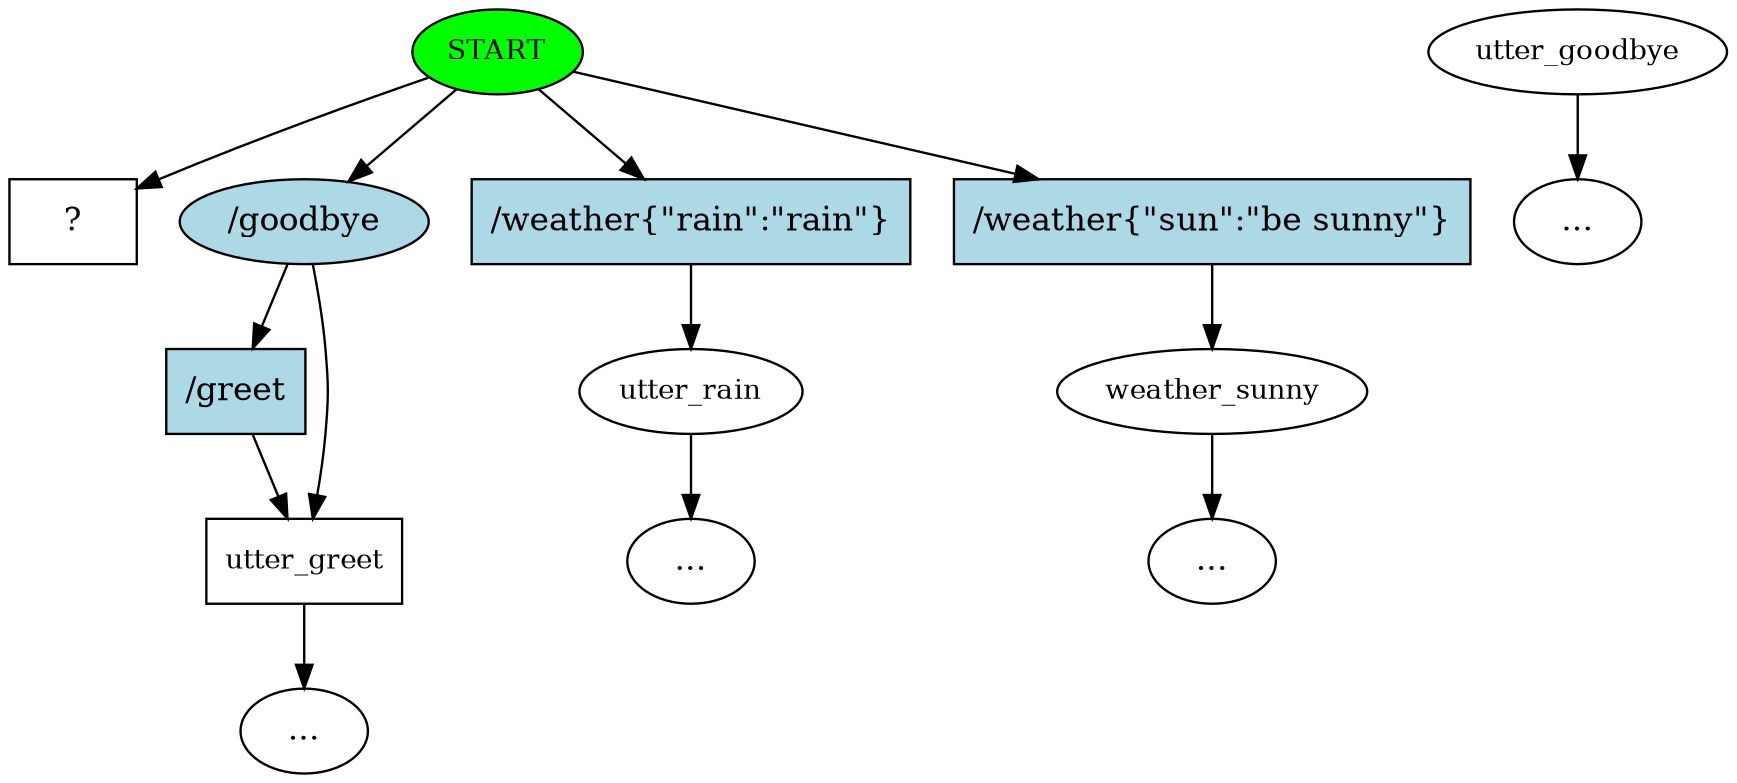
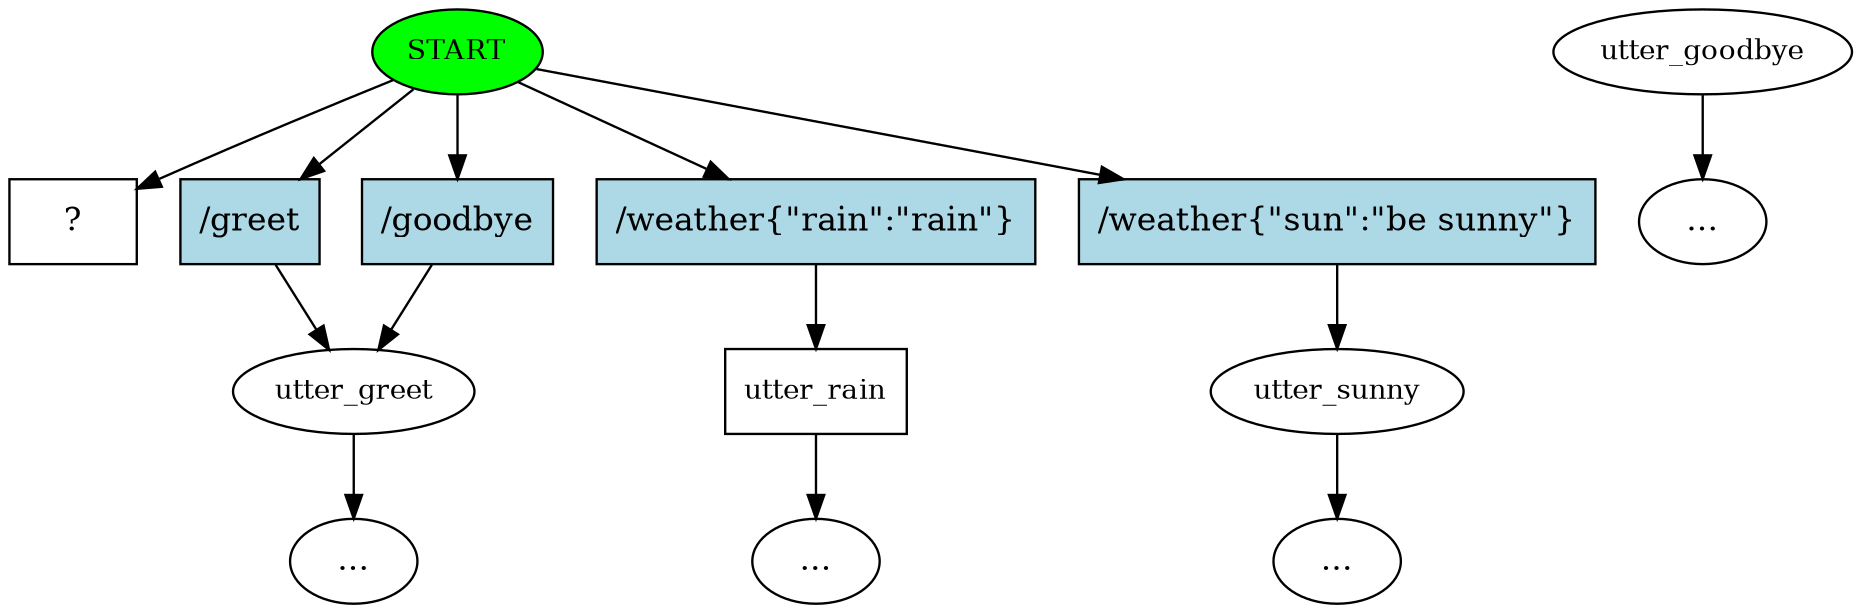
node "/goodbye": shape ellipse -> box
edge "/goodbye" -> "/greet": now "START" -> "/greet"
node "utter_rain": shape ellipse -> box
node "weather_sunny": label "weather_sunny" -> "utter_sunny"
node "utter_greet": shape box -> ellipse
